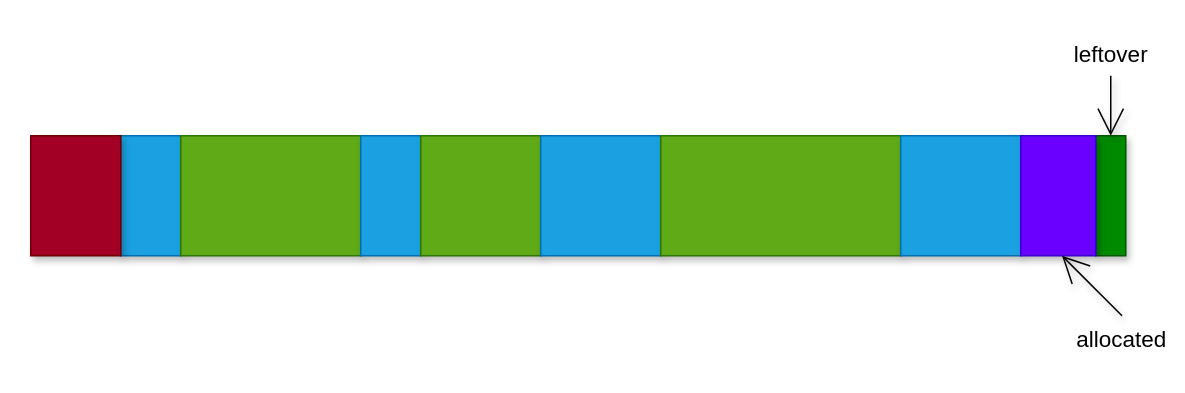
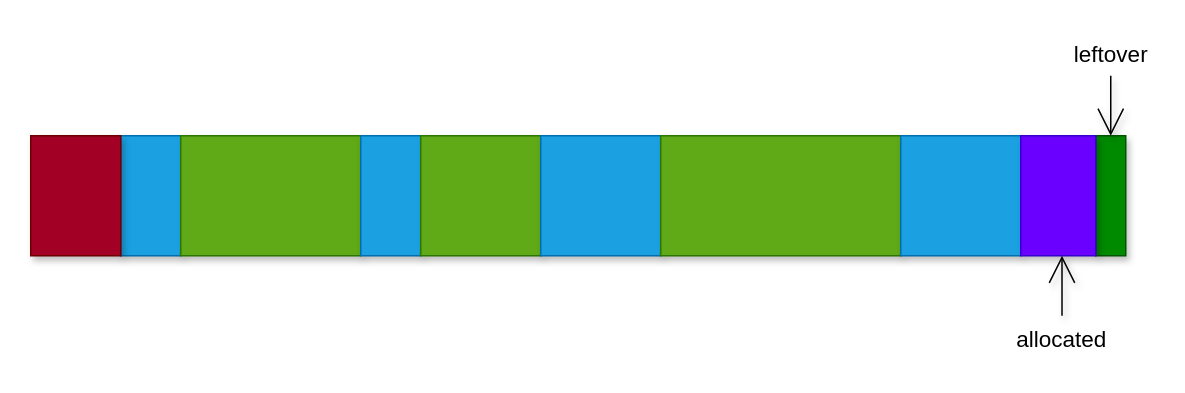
node "allocated": moved (1122, 338) -> (1062, 338)
